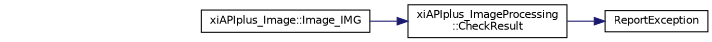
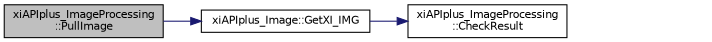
node "xiAPIplus_ImageProcessing ::PullImage": added
node "xiAPIplus_Image::Image_IMG": label "xiAPIplus_Image::Image_IMG" -> "xiAPIplus_Image::GetXI_IMG"
node "ReportException": removed
